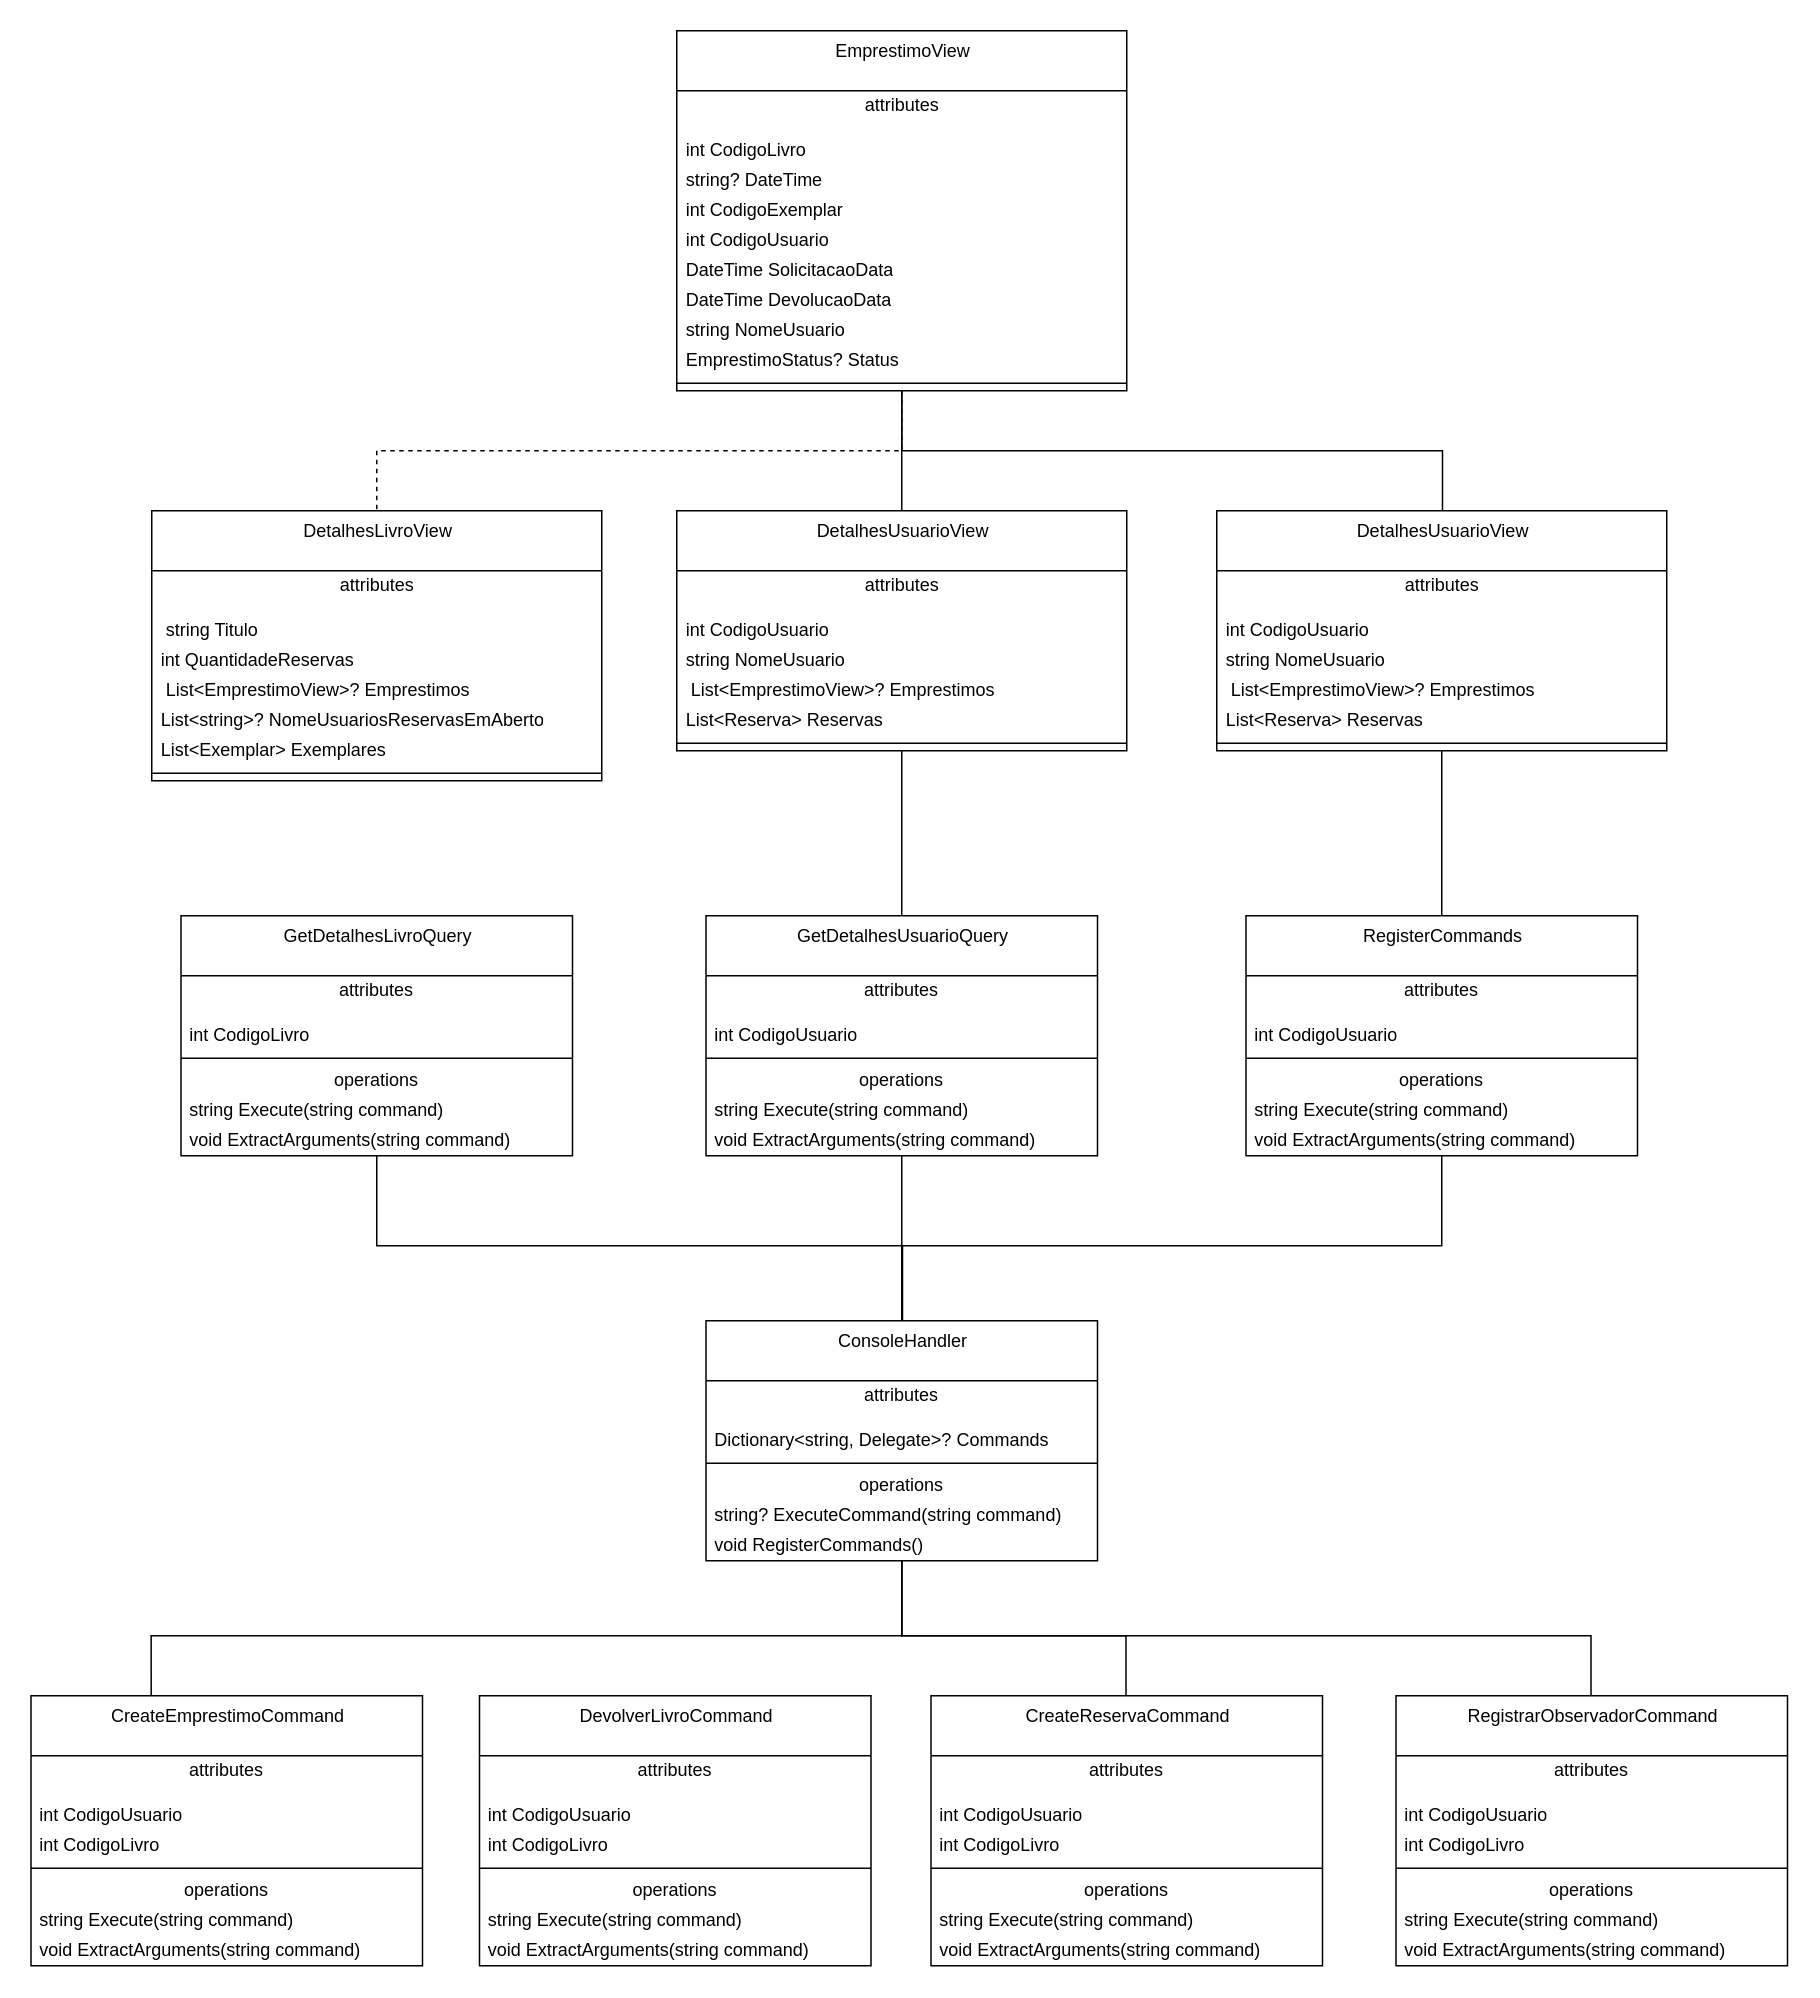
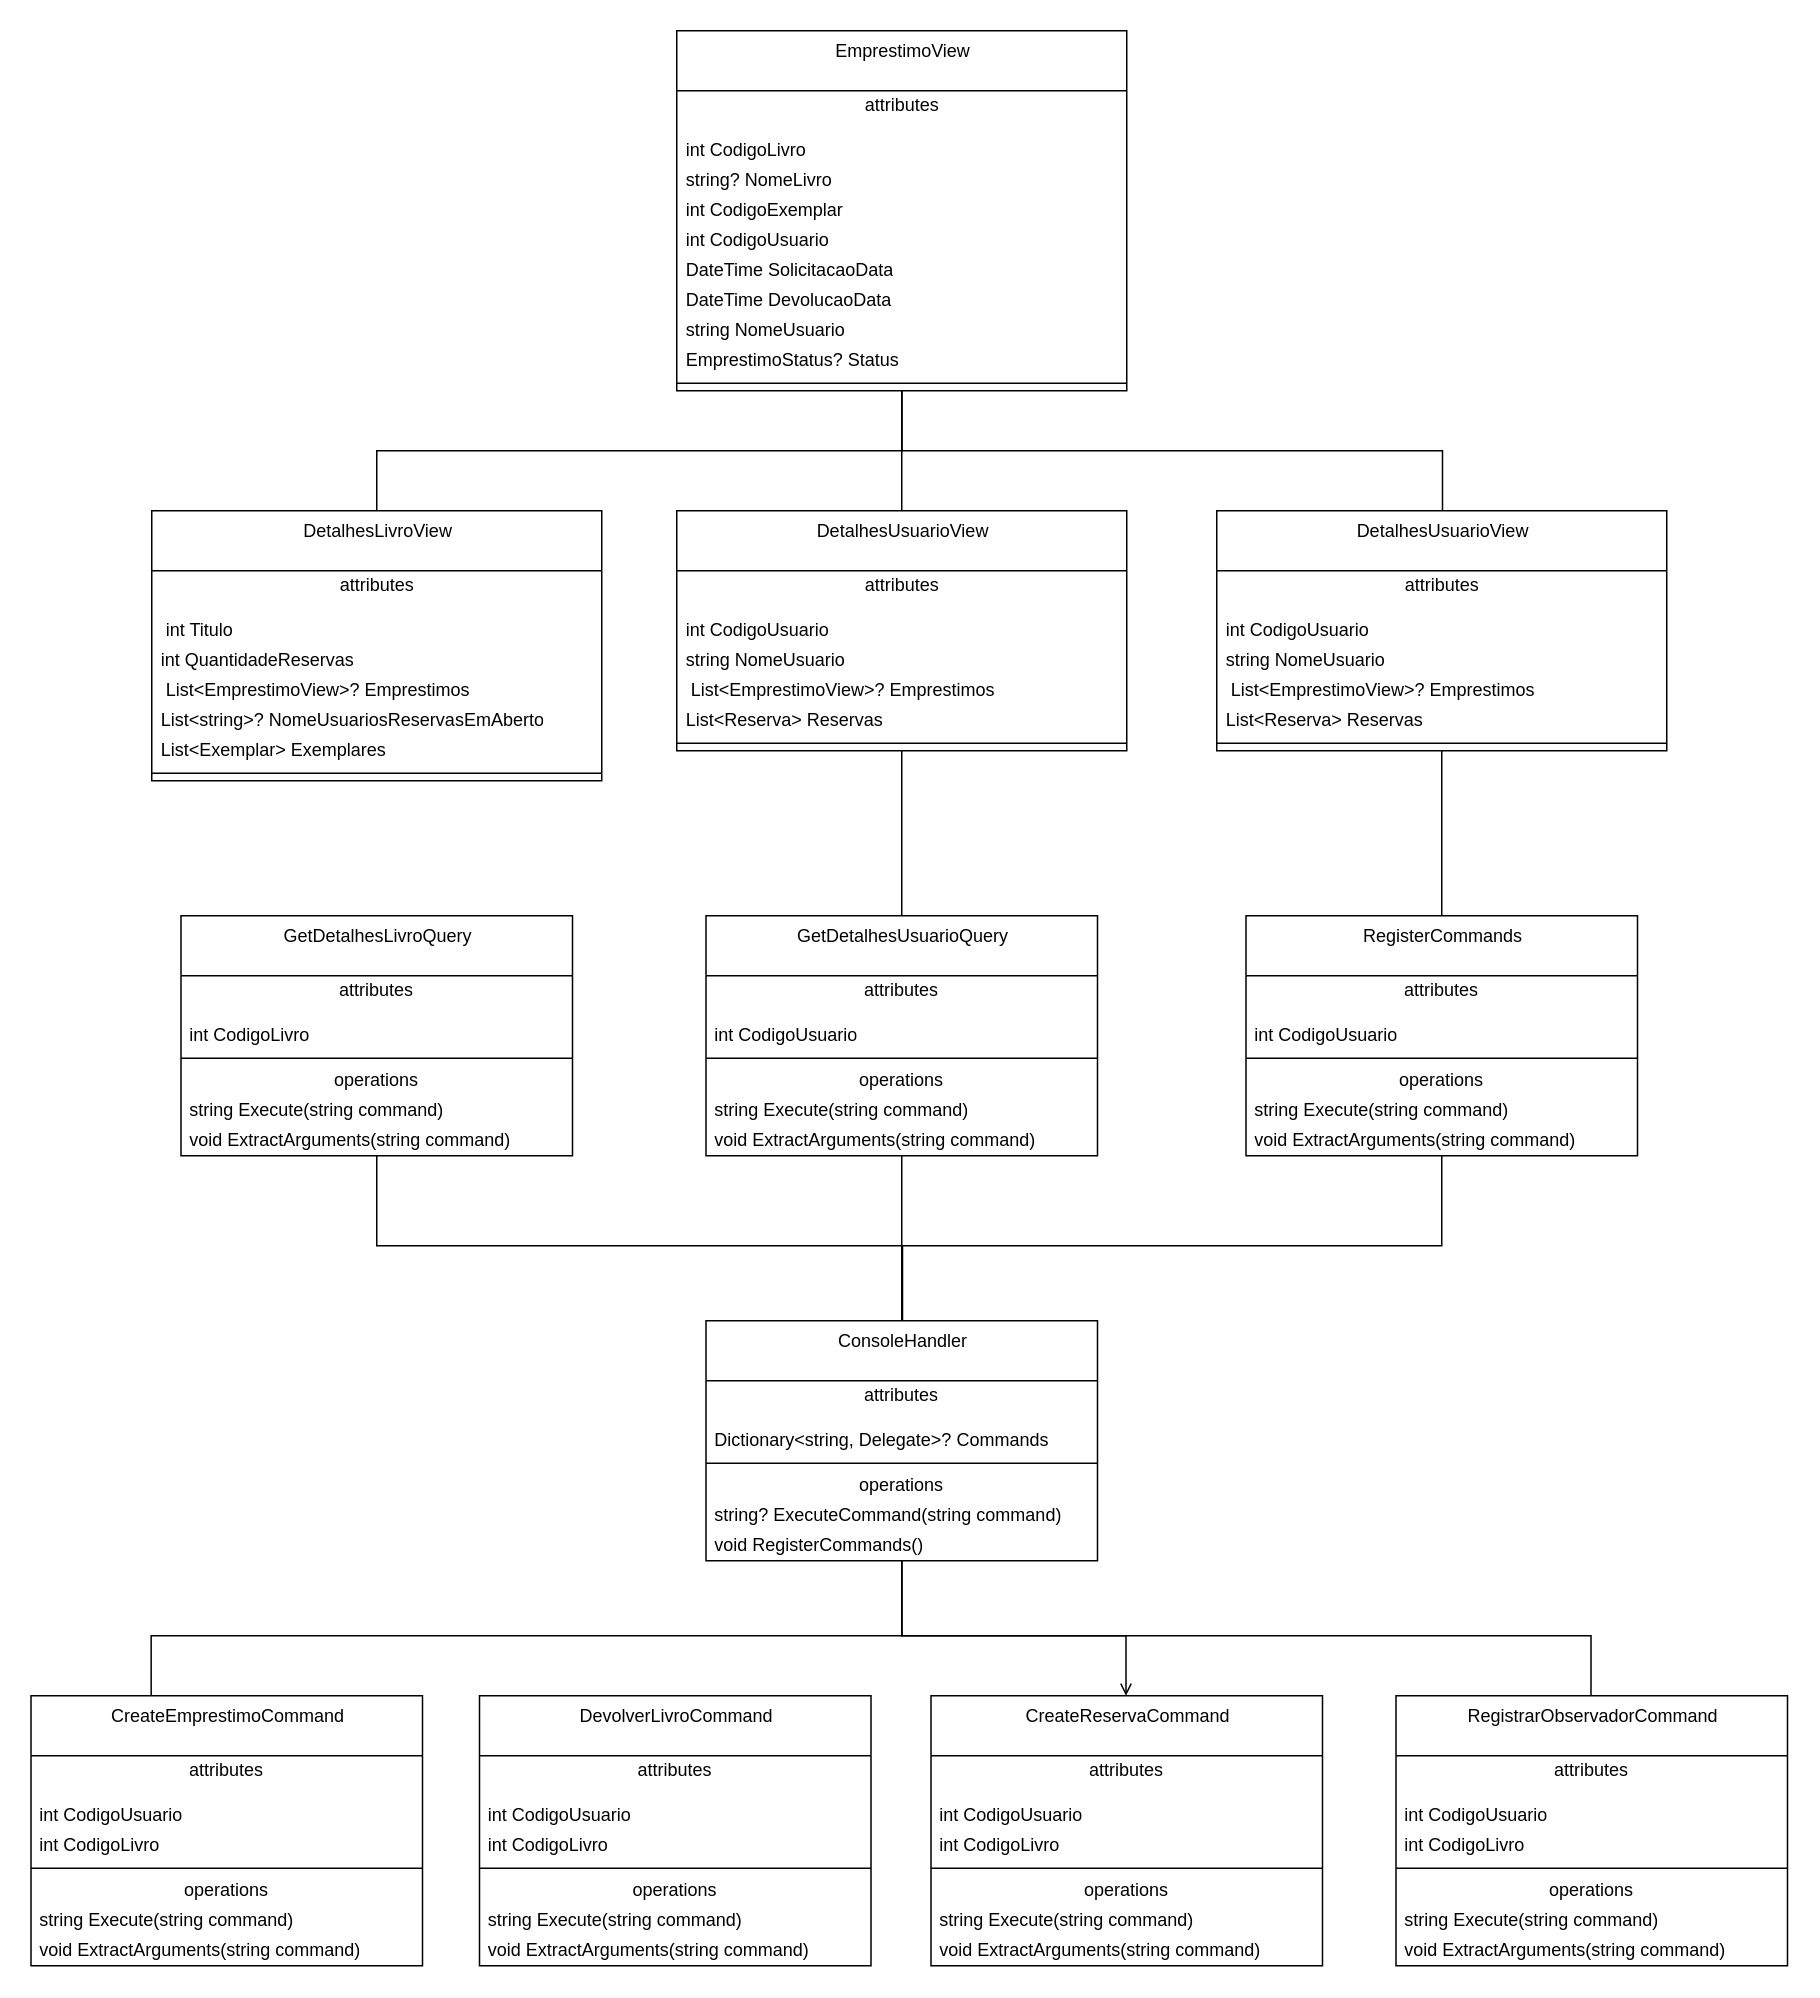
node "string? DateTime": label "string? DateTime" -> "string? NomeLivro"
edge "EmprestimoView" -- "DetalhesLivroView": style dashed -> solid
node "string Titulo": label "string Titulo" -> "int Titulo"
edge "ConsoleHandler" -- "CreateReservaCommand": arrowhead none -> open
